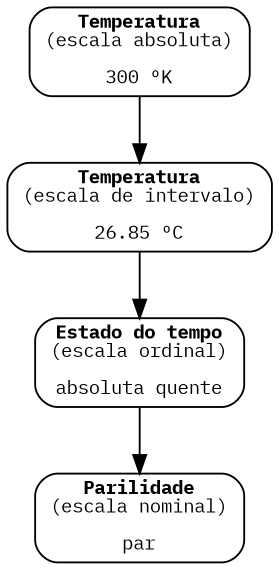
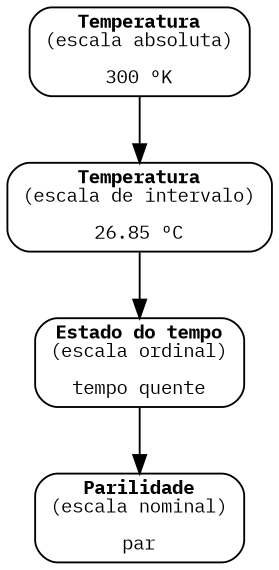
node "Estado do tempo": text "absoluta quente" -> "tempo quente"
